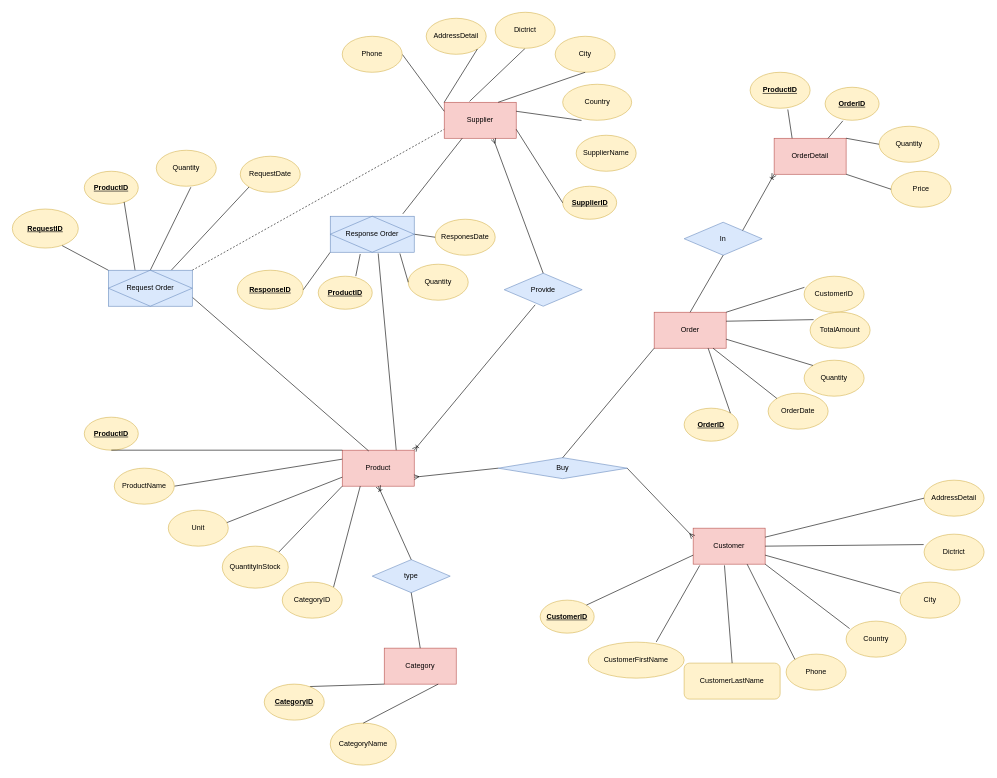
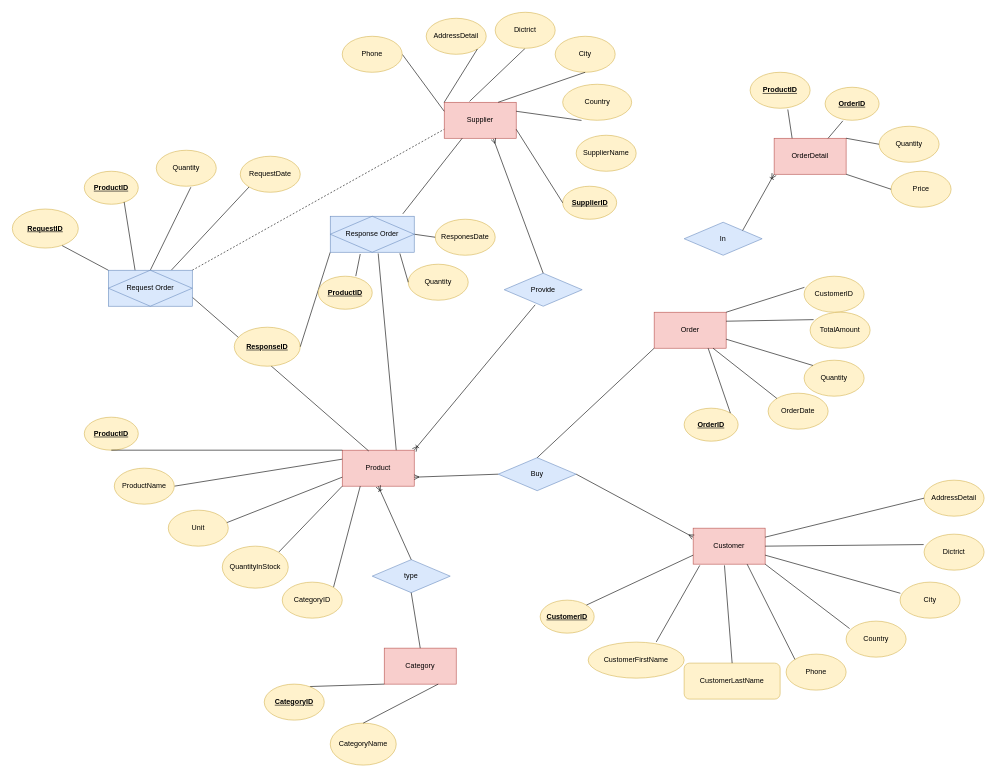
edge "In" -- "Order": removed
node "ResponseID": moved (270, 290) -> (267, 347)
node "Buy": size 129x21 -> 78x33
